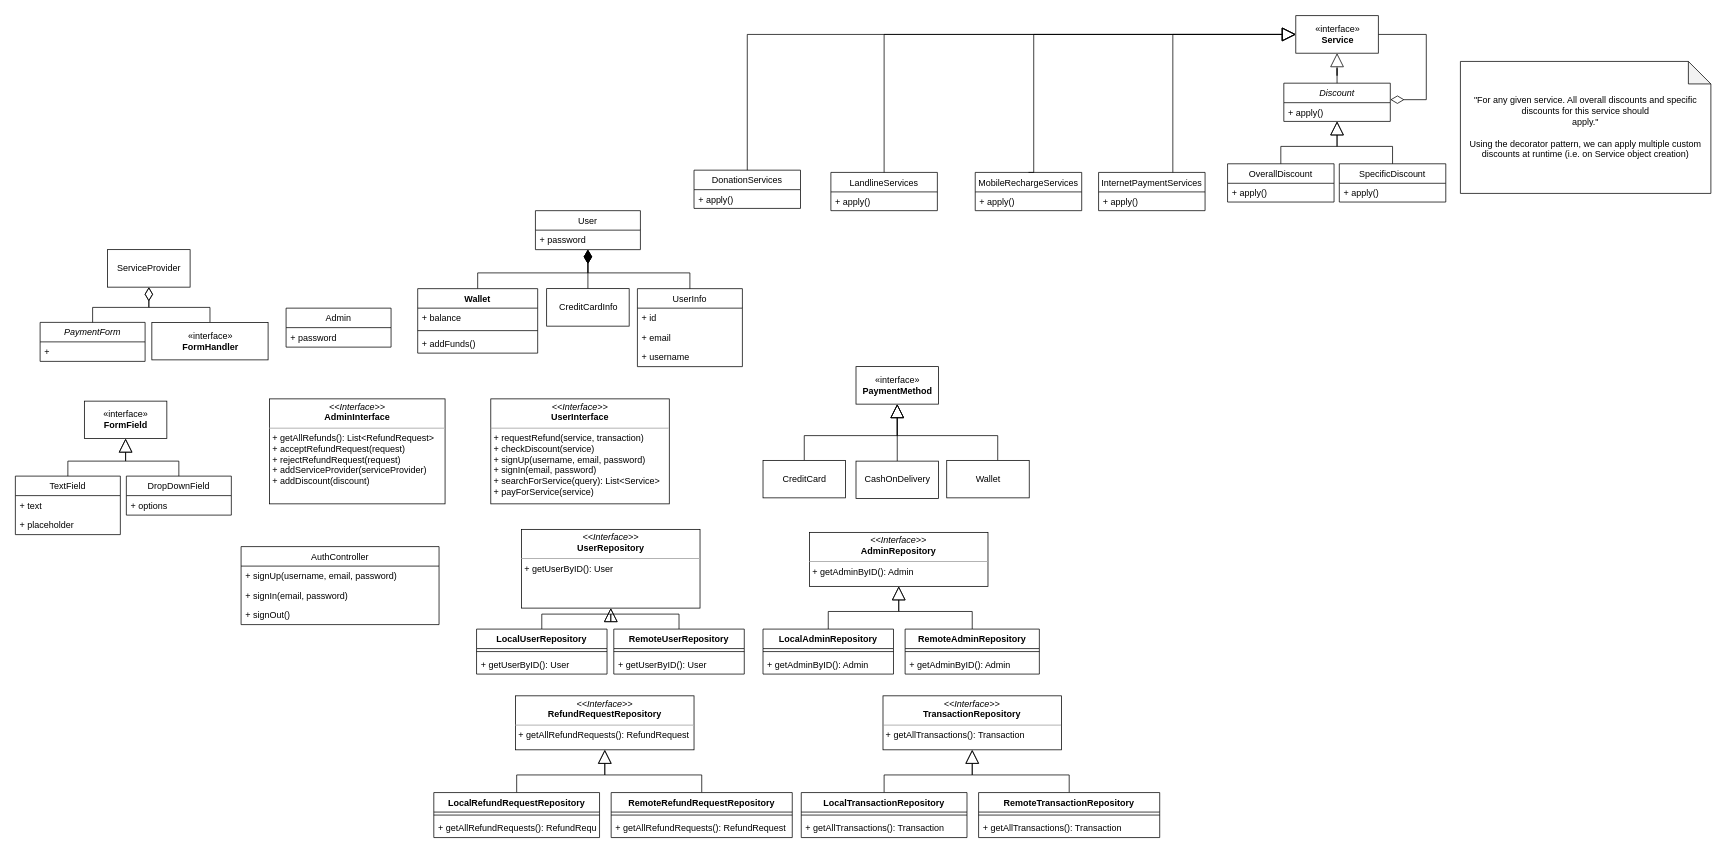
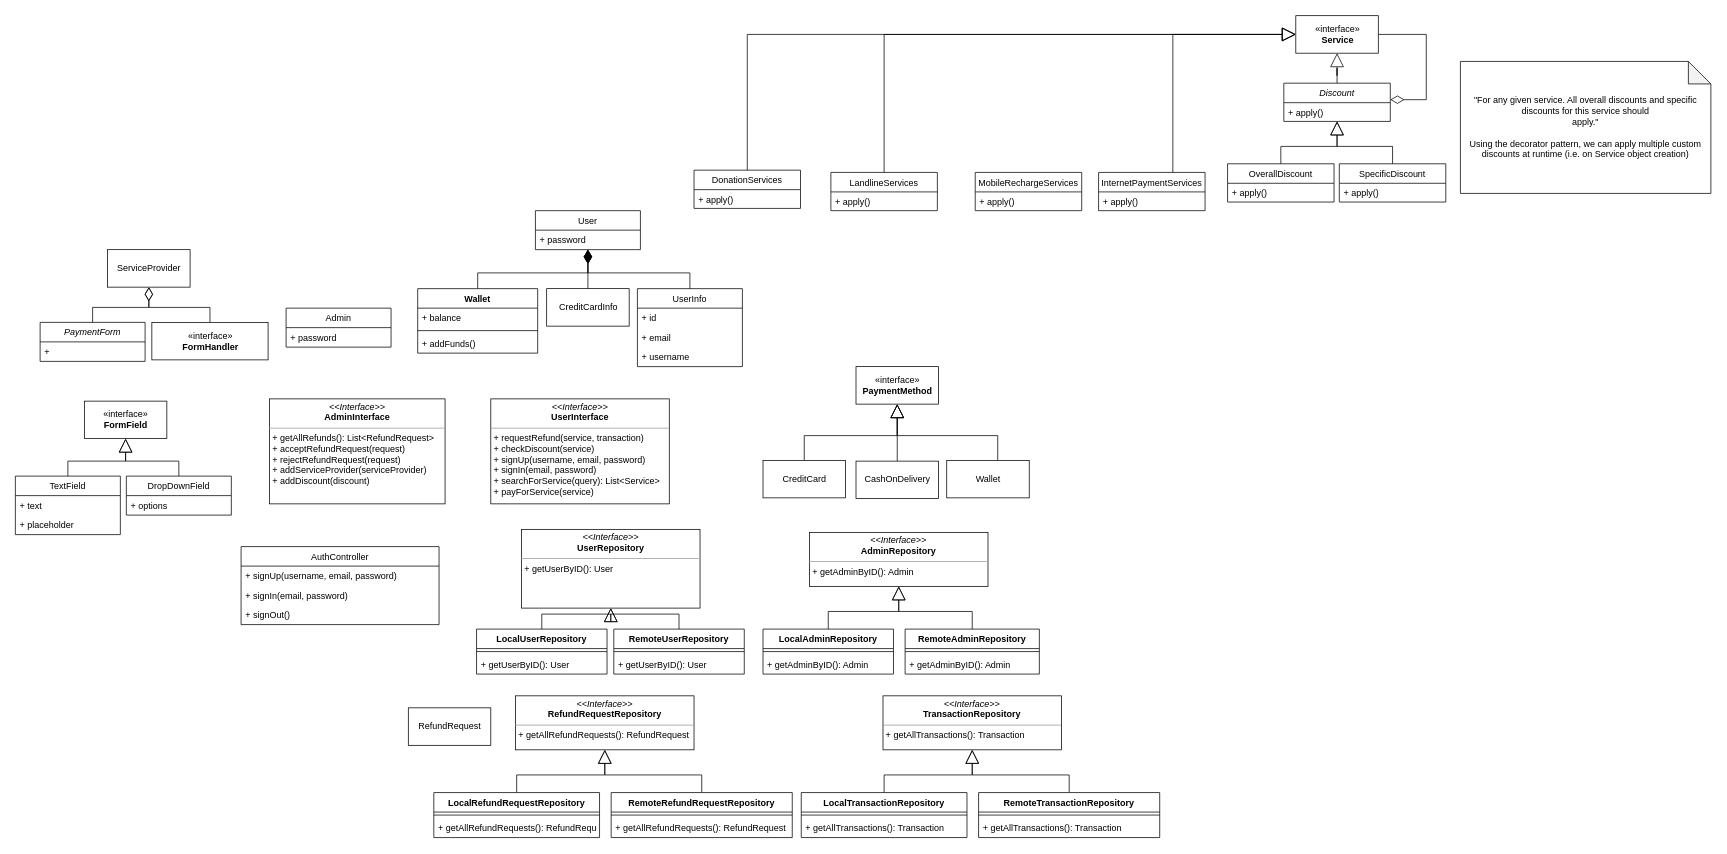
edge "MobileRechargeServices" -> "«interface» Service": removed
node "RefundRequest": added
